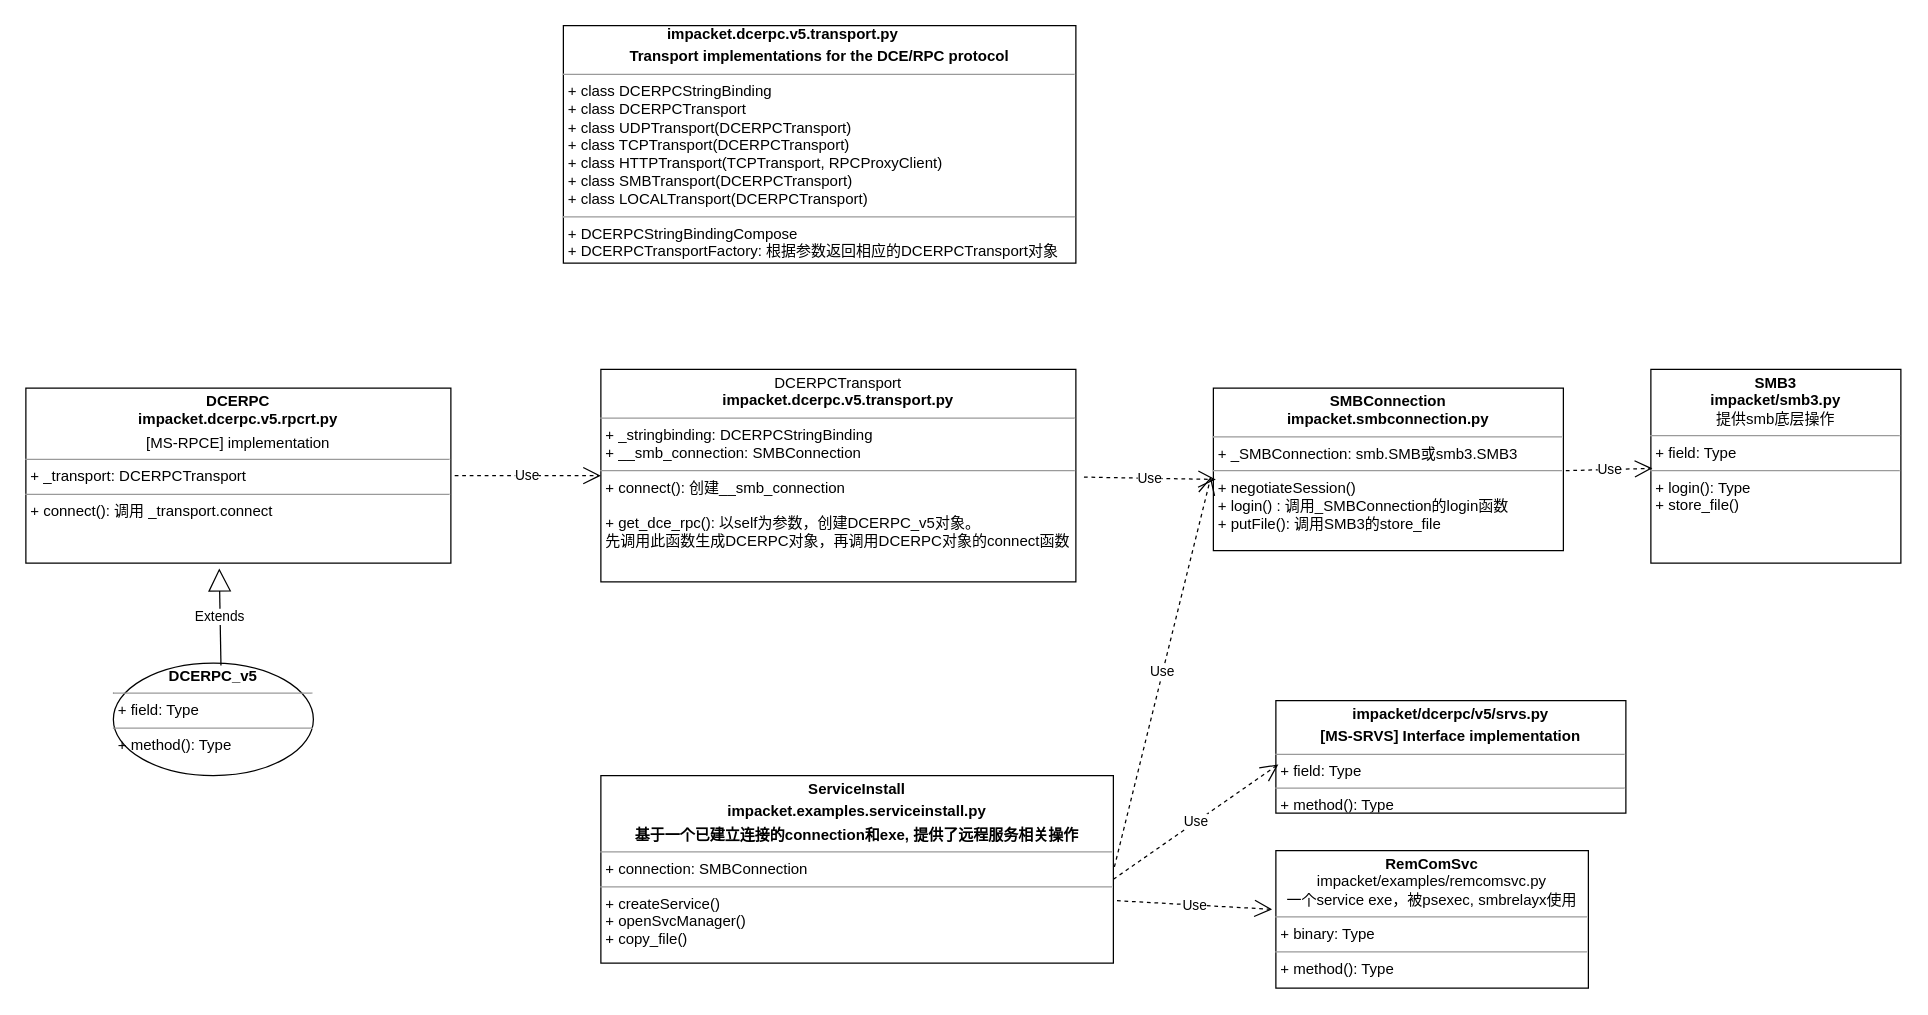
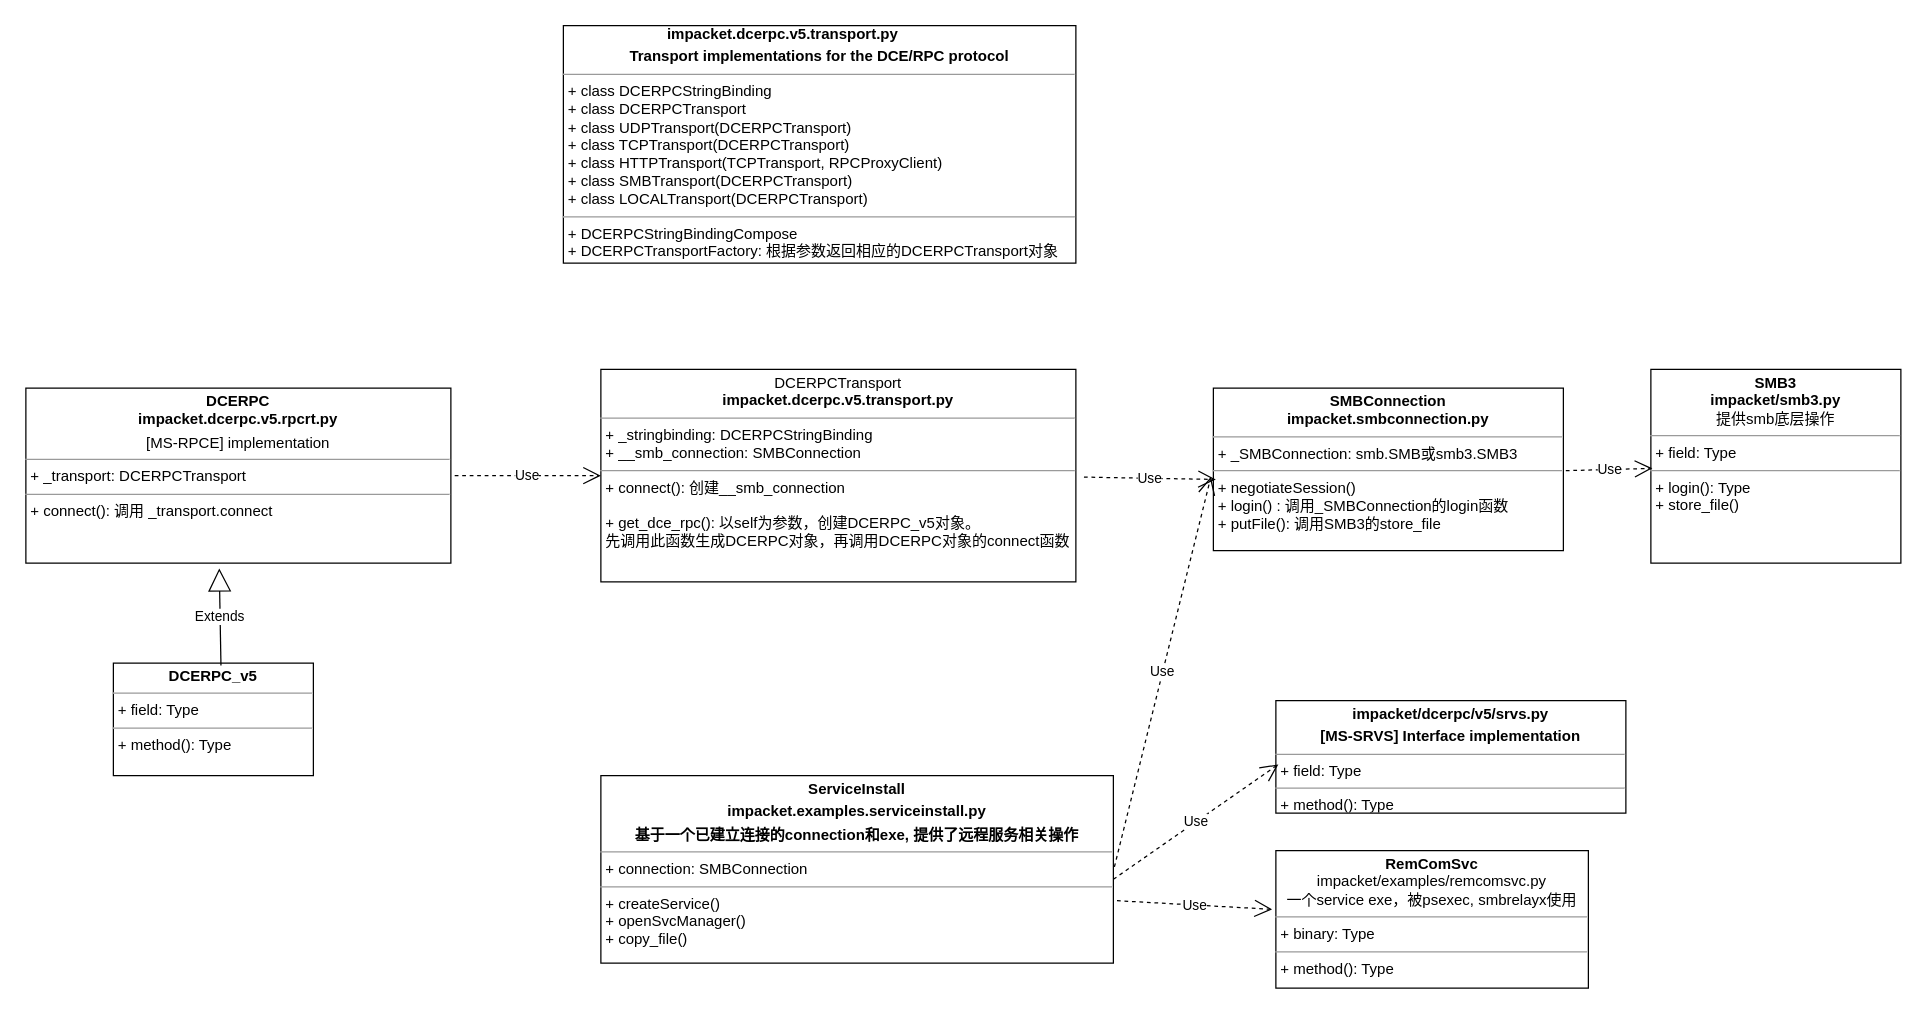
node "DCERPC_v5 + field: Type + method(): Type": shape ellipse -> rectangle
